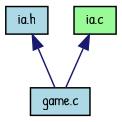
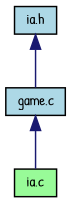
edge "game.c" -> "ia.c": reversed
